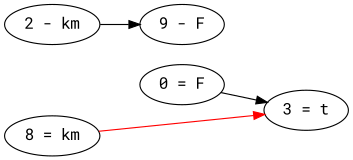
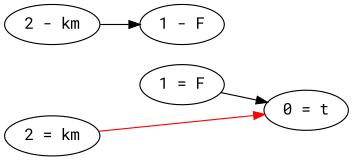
node "9 - F": label "9 - F" -> "1 - F"
node "0 = F": label "0 = F" -> "1 = F"
node "3 = t": label "3 = t" -> "0 = t"
node "8 = km": label "8 = km" -> "2 = km"
